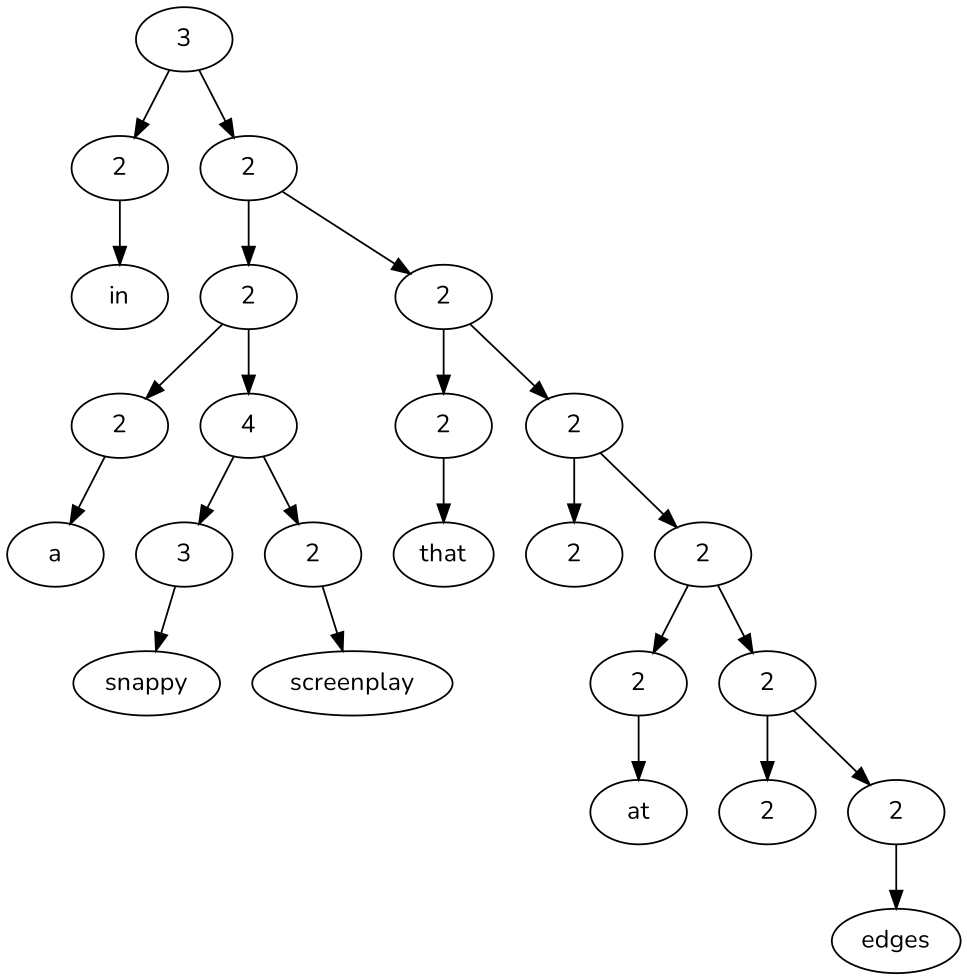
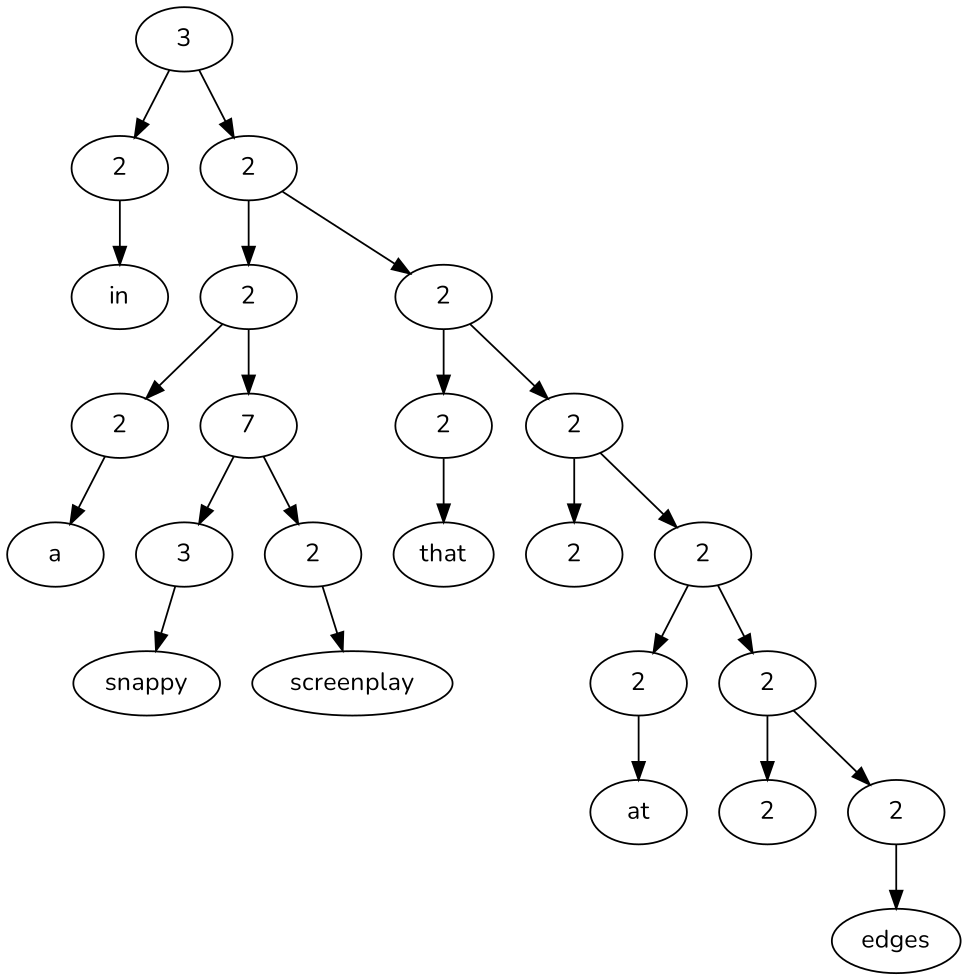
node "4": label "4" -> "7"
